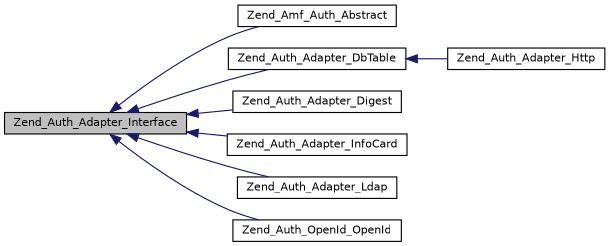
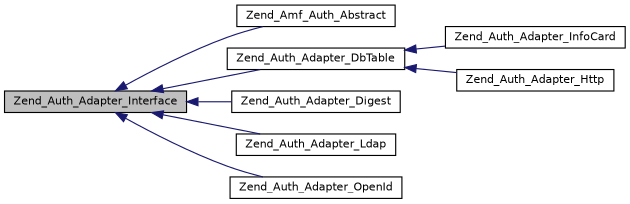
edge "Zend_Auth_Adapter_InfoCard" -> "Zend_Auth_Adapter_Interface": now "Zend_Auth_Adapter_InfoCard" -> "Zend_Auth_Adapter_DbTable"
node "Zend_Auth_OpenId_OpenId": label "Zend_Auth_OpenId_OpenId" -> "Zend_Auth_Adapter_OpenId"
